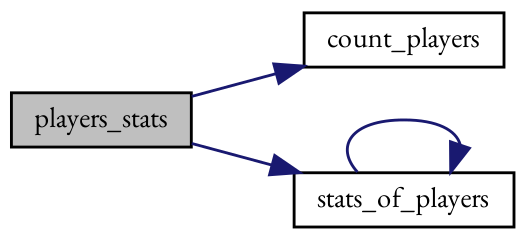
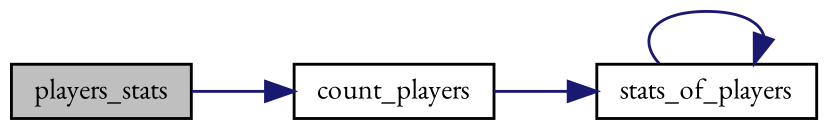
edge "players_stats" -> "stats_of_players": now "count_players" -> "stats_of_players"
